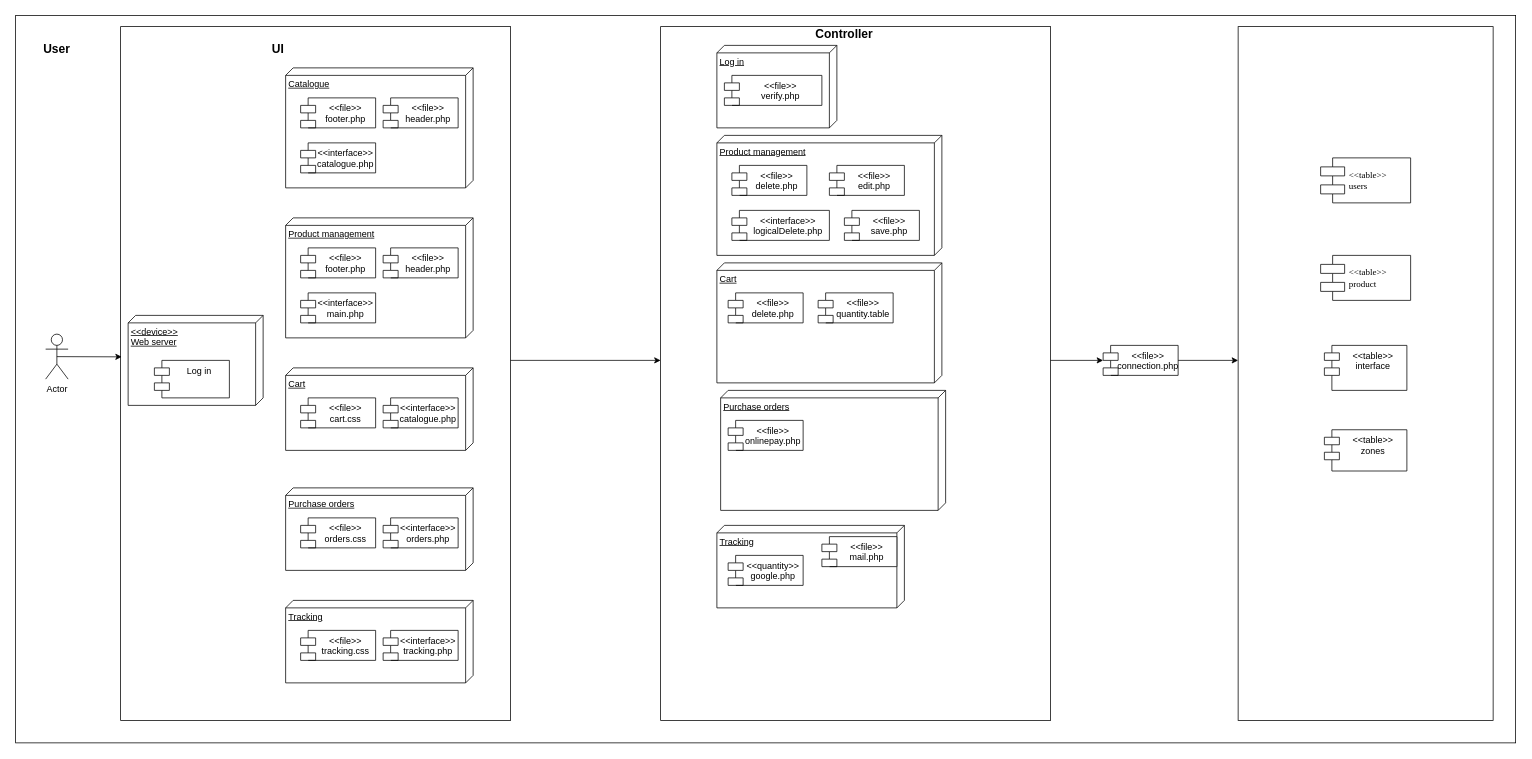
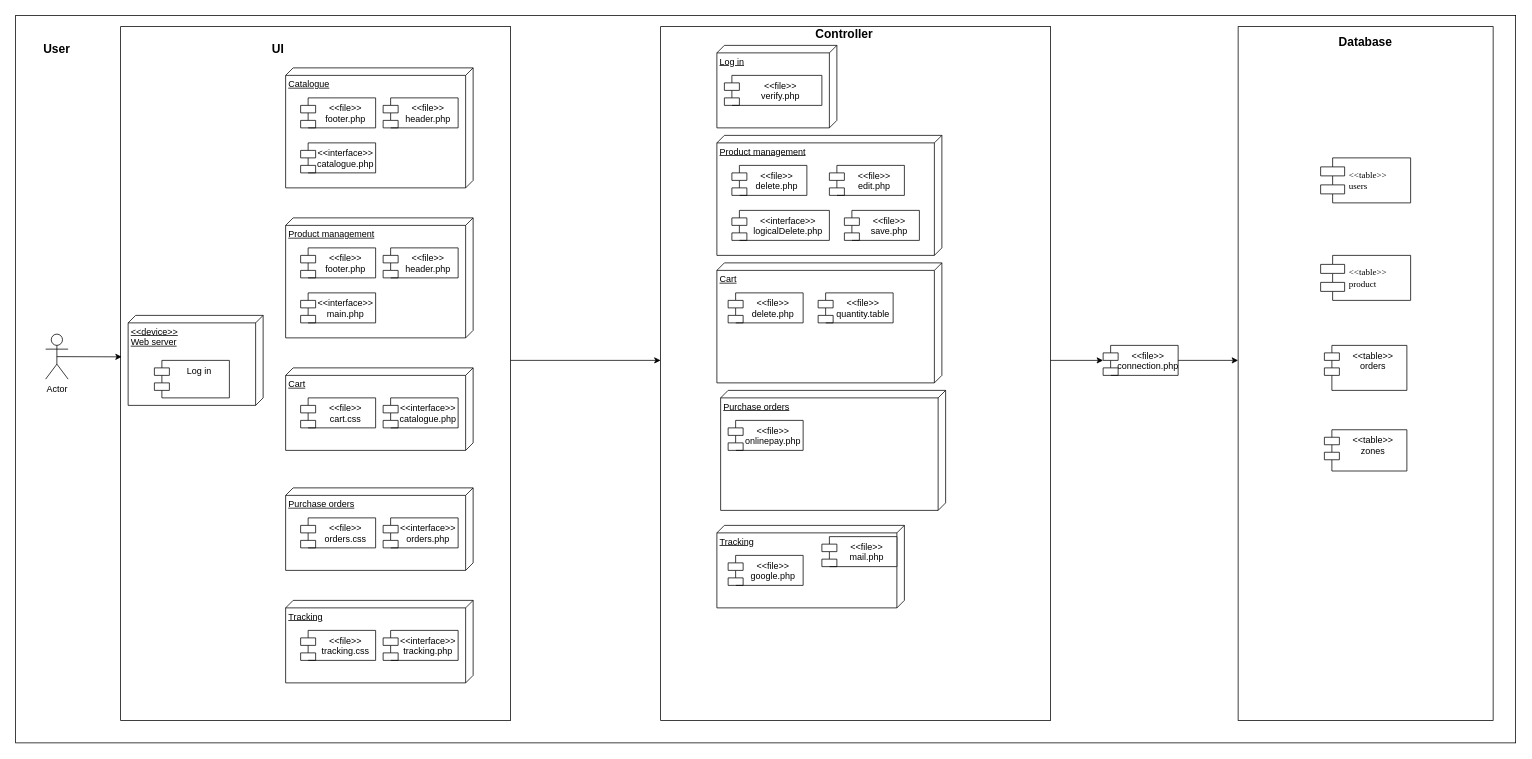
node "Database": added
node "<<table>> interface": label "<<table>> interface" -> "<<table>> orders"
node "<<quantity>> google.php": label "<<quantity>> google.php" -> "<<file>> google.php"
